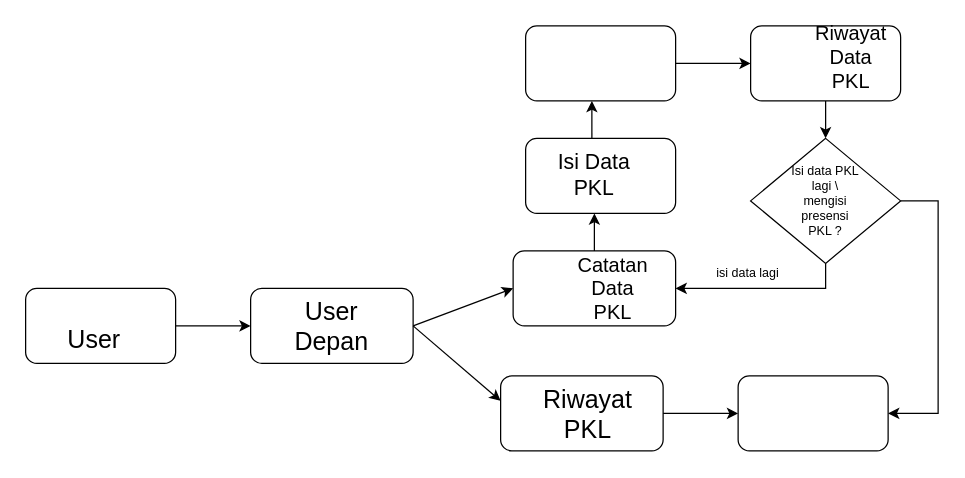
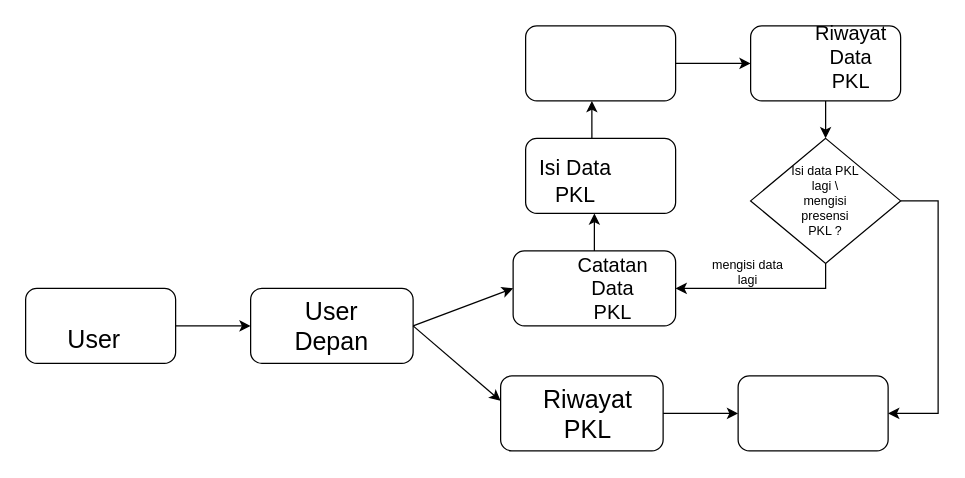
node "Isi Data PKL": moved (594, 176) -> (576, 182)
node "isi data lagi": label "isi data lagi" -> "mengisi data lagi"
